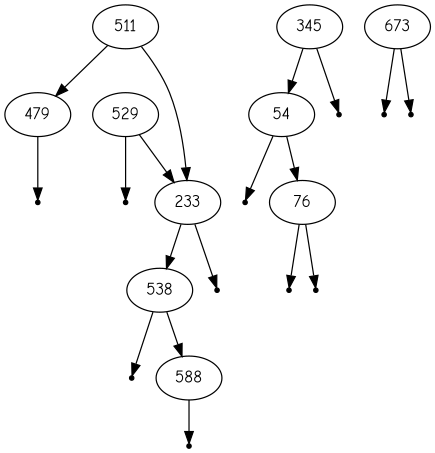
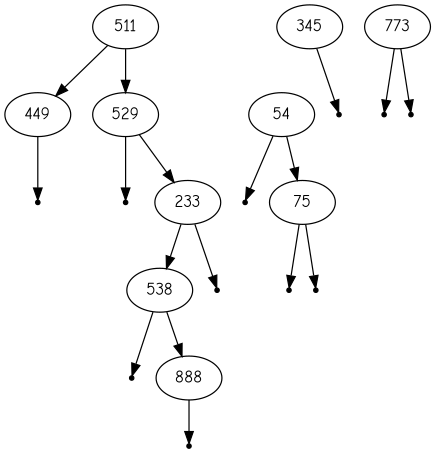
node "673": label "673" -> "773"
edge "345" -> "54": removed
edge "511" -> "233": now "511" -> "529"
node "479": label "479" -> "449"
node "76": label "76" -> "75"
node "588": label "588" -> "888"
